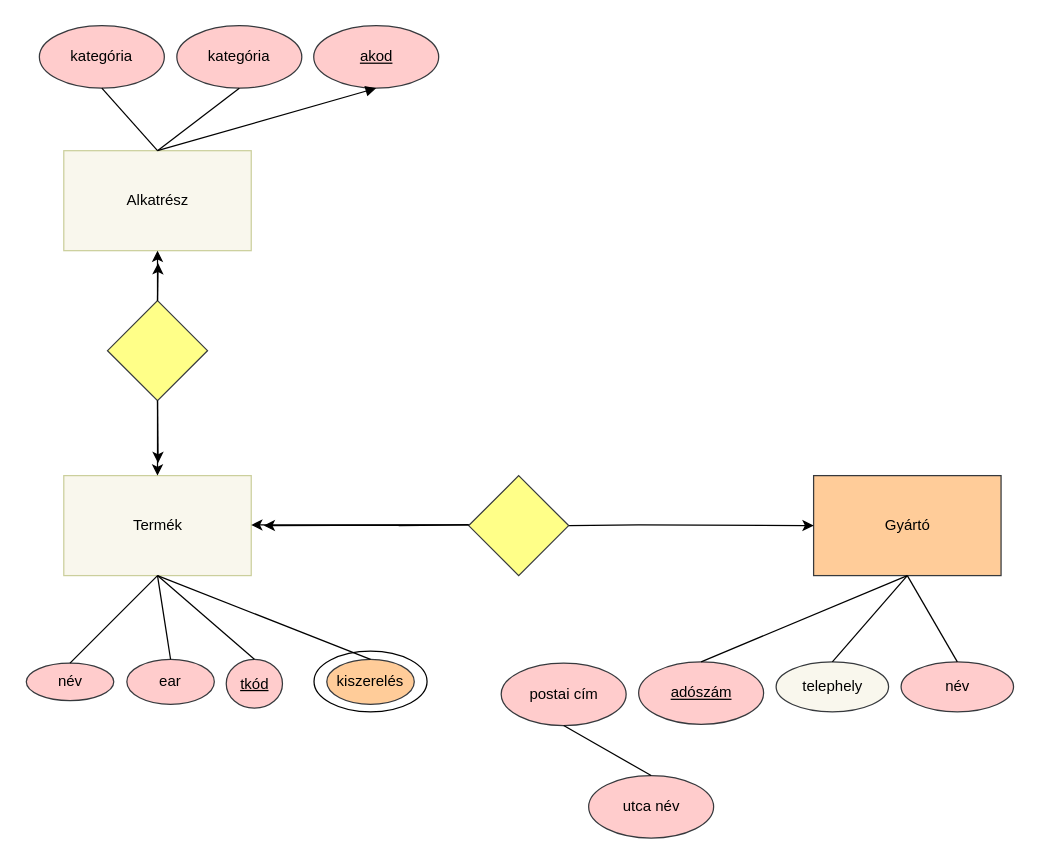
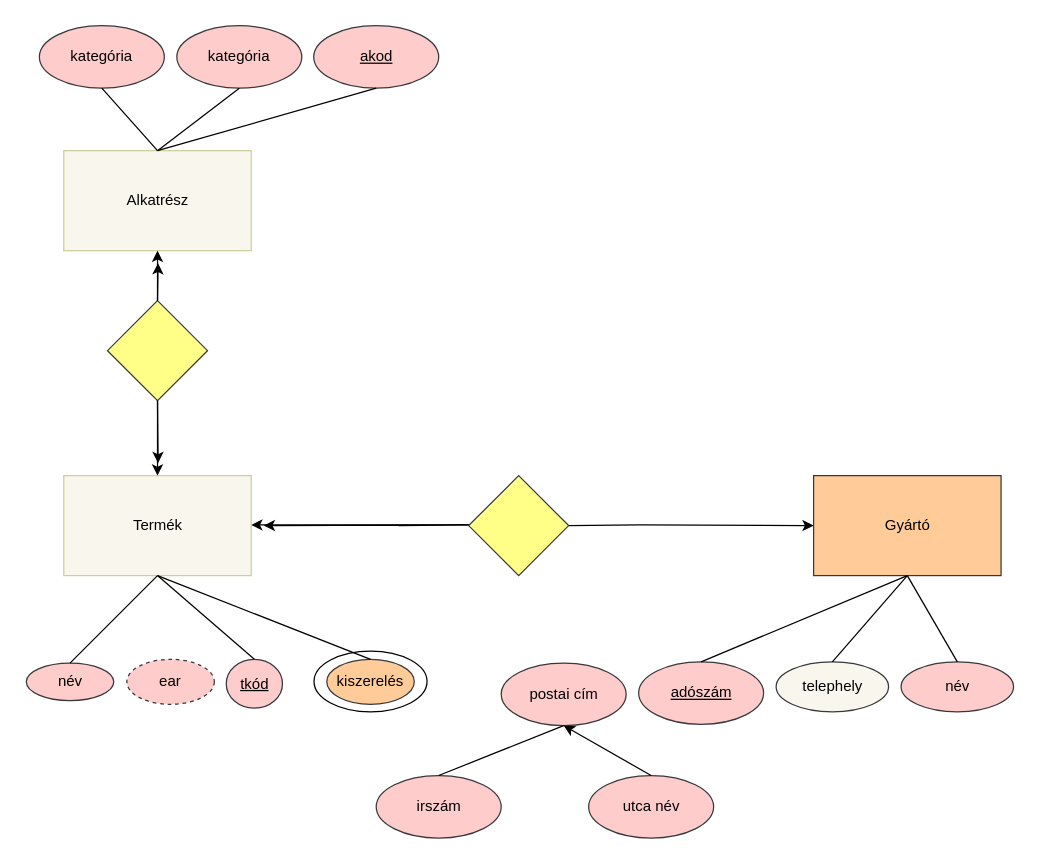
edge "Alkatrész" -> "akod": arrowhead block -> none
edge "Termék" -- "ear": removed
node "ear": style solid -> dashed
edge "postai cím" -- "utca név": arrowhead none -> classic
edge "postai cím" -- "irszám": added
node "irszám": added
